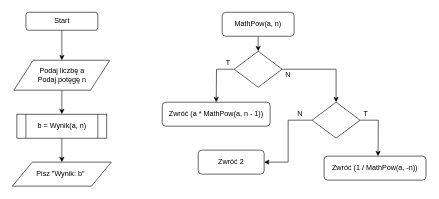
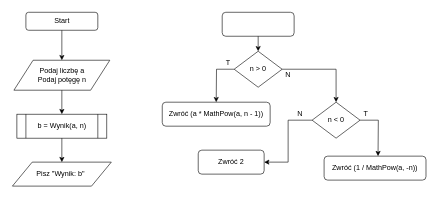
node "MathPow(a, n)": removed
node "n > 0": added
node "n < 0": added
